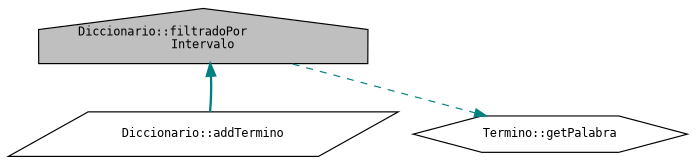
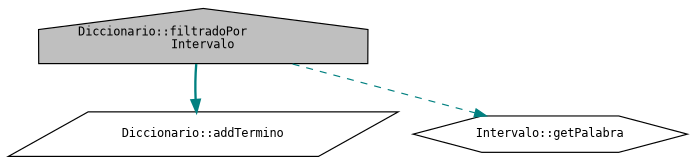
edge "Diccionario::addTermino" -> "Diccionario::filtradoPor Intervalo": reversed
node "Termino::getPalabra": label "Termino::getPalabra" -> "Intervalo::getPalabra"
